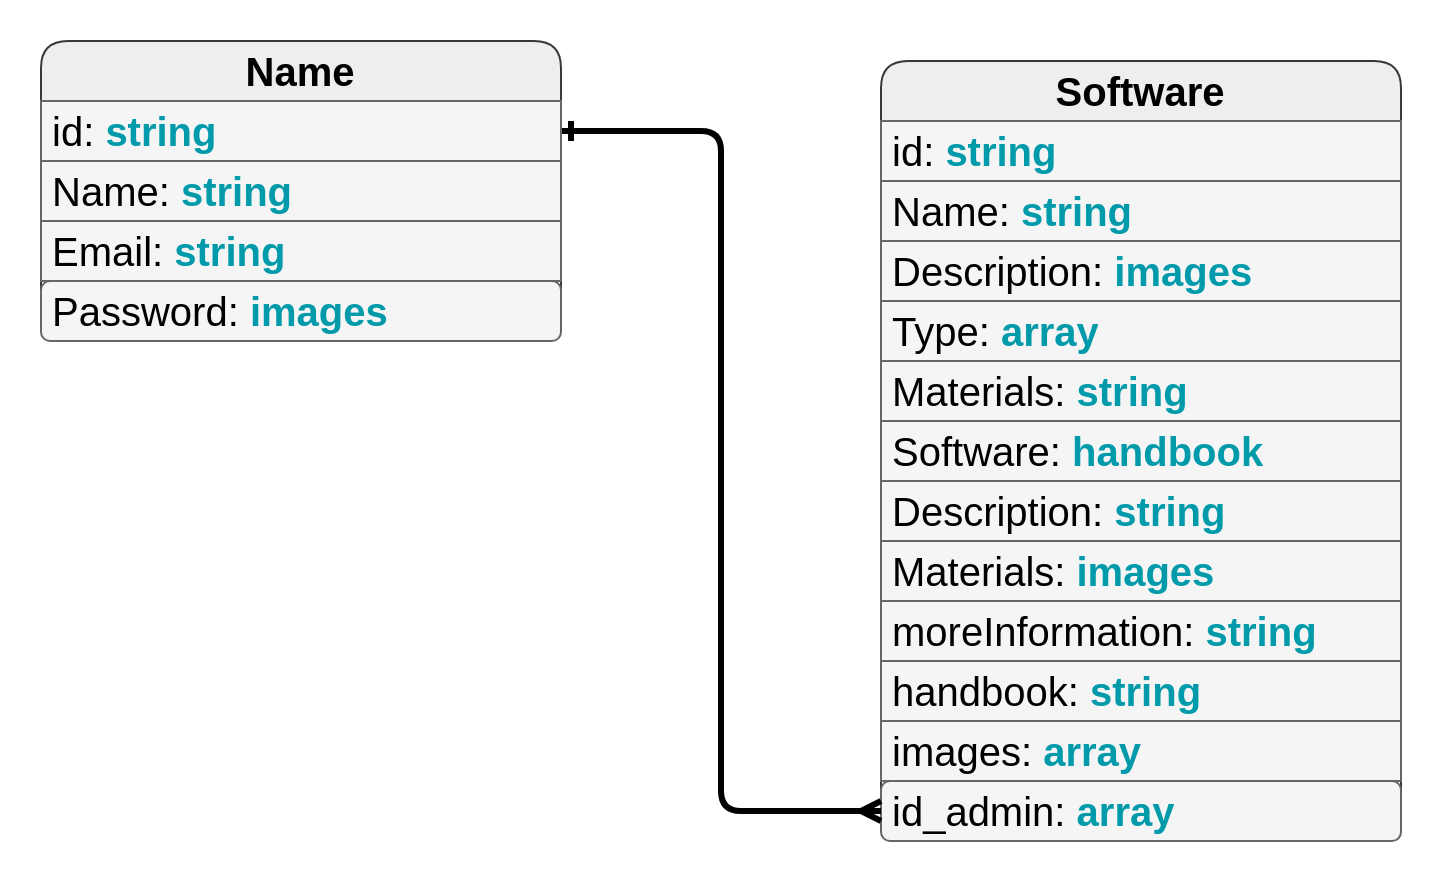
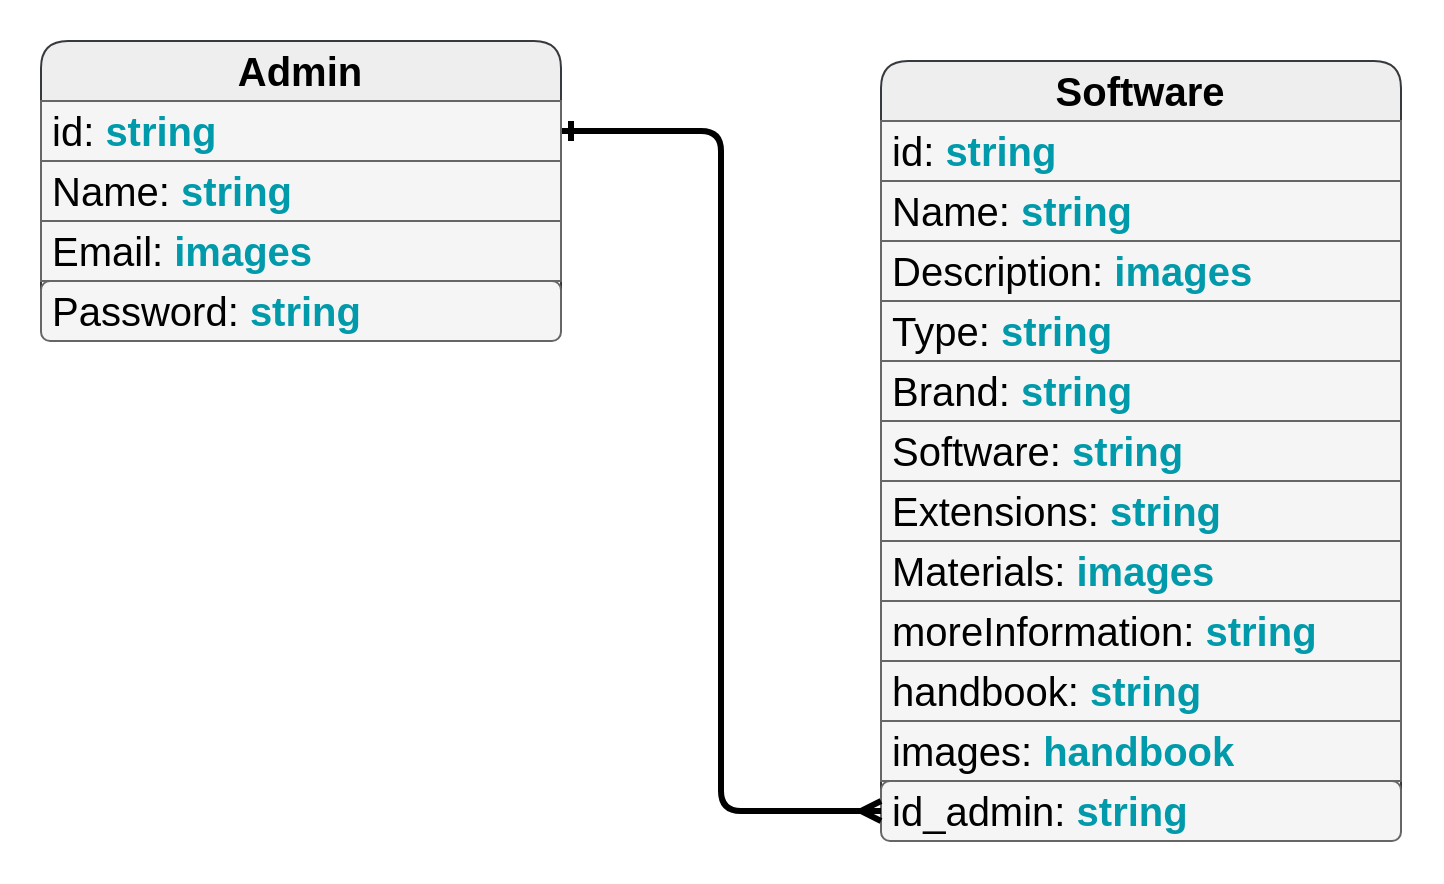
node "Name": label "Name" -> "Admin"
node "Email: string": label "Email: string" -> "Email: images"
node "Password: images": label "Password: images" -> "Password: string"
node "Type: array": label "Type: array" -> "Type: string"
node "Materials: string": label "Materials: string" -> "Brand: string"
node "Software: handbook": label "Software: handbook" -> "Software: string"
node "Description: string": label "Description: string" -> "Extensions: string"
node "images: array": label "images: array" -> "images: handbook"
node "id_admin: array": label "id_admin: array" -> "id_admin: string"
